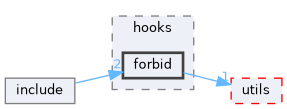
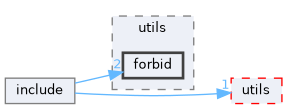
cluster "hooks": label "hooks" -> "utils"
edge "forbid" -> "utils": now "include" -> "utils"
